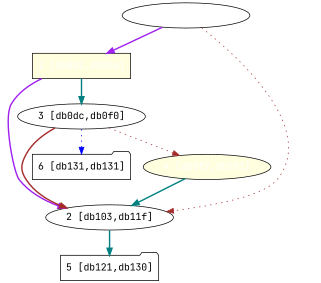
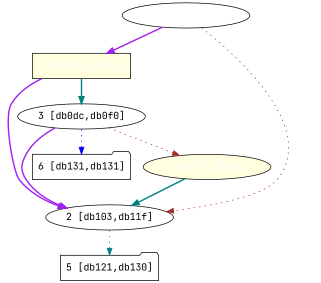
edge "3 [db0dc,db0f0]" -> "2 [db103,db11f]": color brown -> purple
edge "2 [db103,db11f]" -> "5 [db121,db130]": style bold -> dotted
